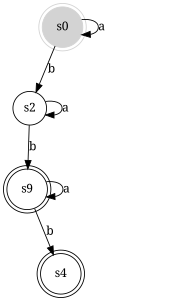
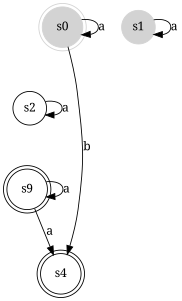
node "s1": added
edge "s0" -> "s2": now "s0" -> "s4"
edge "s2" -> "s9": removed, label "b"
edge "s9" -> "s4": label "b" -> "a"
